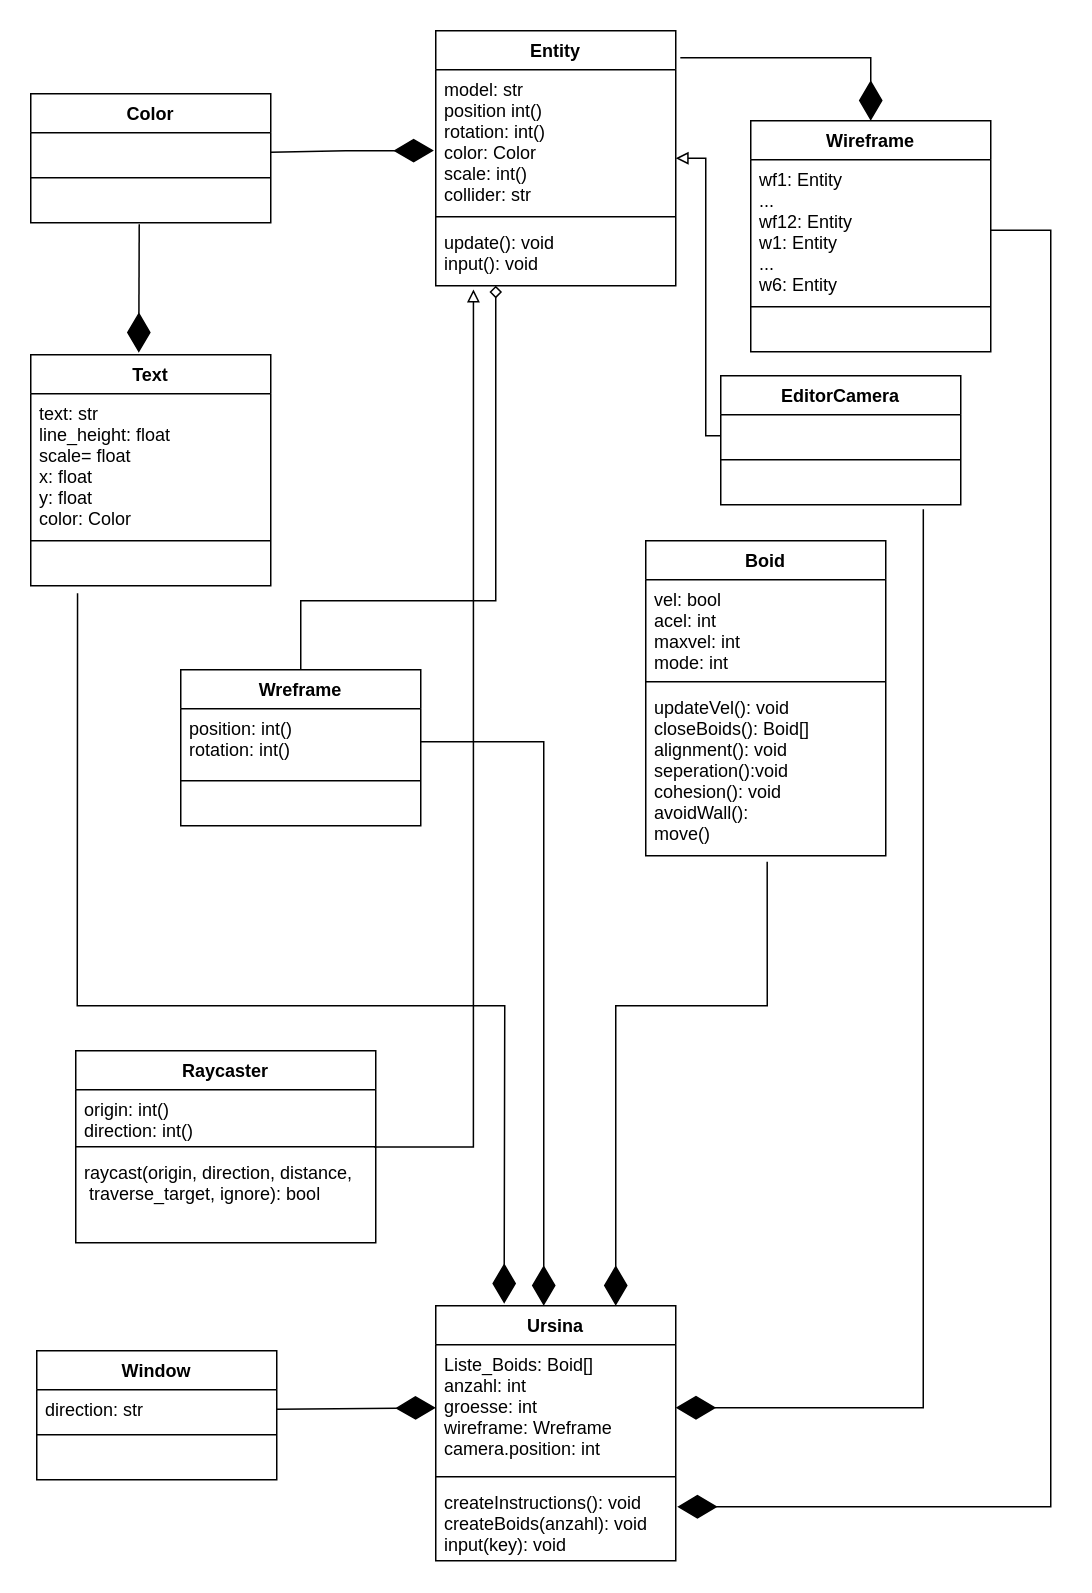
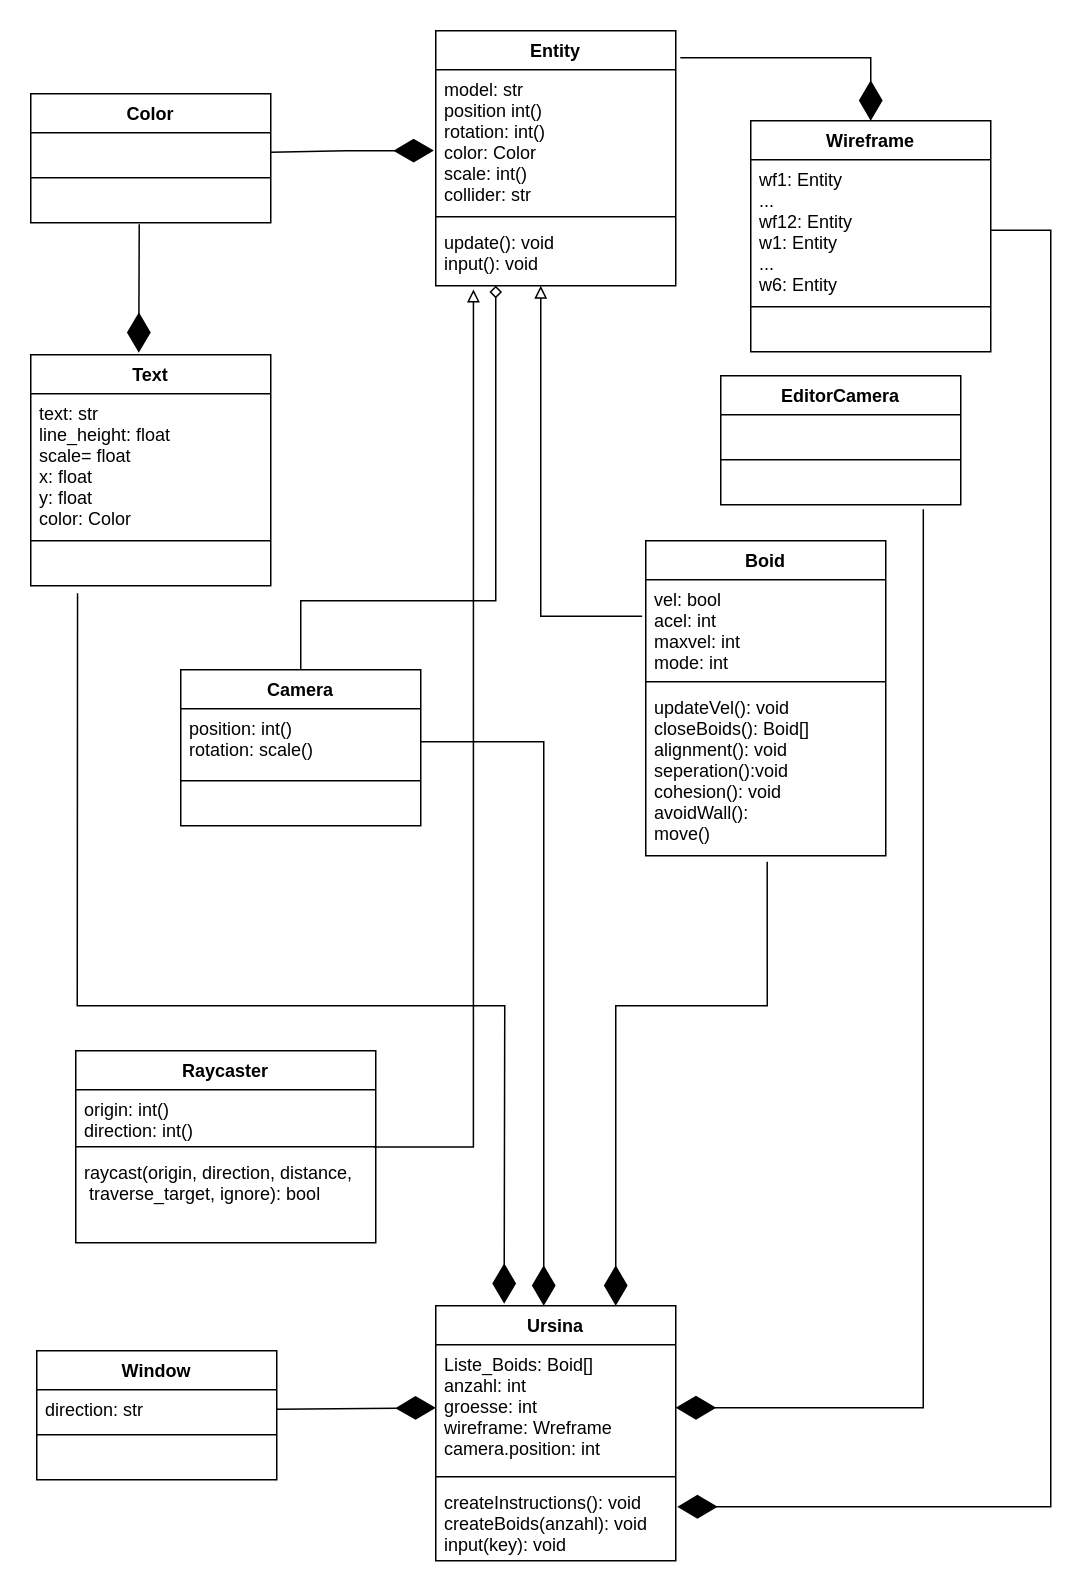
edge "EditorCamera" -> "Entity": removed
edge "vel: bool acel: int maxvel: int mode: int" -> "update(): void input(): void": added
node "Wreframe": label "Wreframe" -> "Camera"
node "position: int() rotation: int()": label "position: int() rotation: int()" -> "position: int() rotation: scale()"
